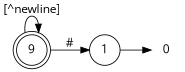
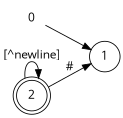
node "9": label "9" -> "2"
edge "1" -> "0": reversed
